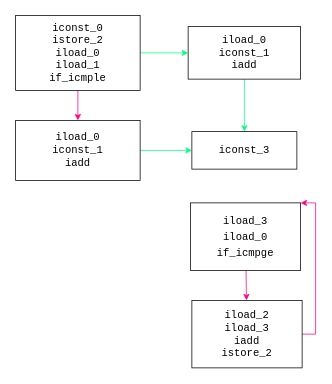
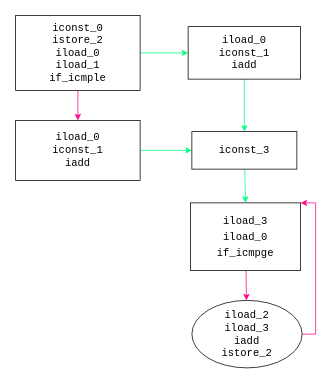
edge "iconst_3" -> "iload_3iload_0if_icmpge": added
node "iload_2 iload_3 iadd istore_2": shape rectangle -> ellipse
